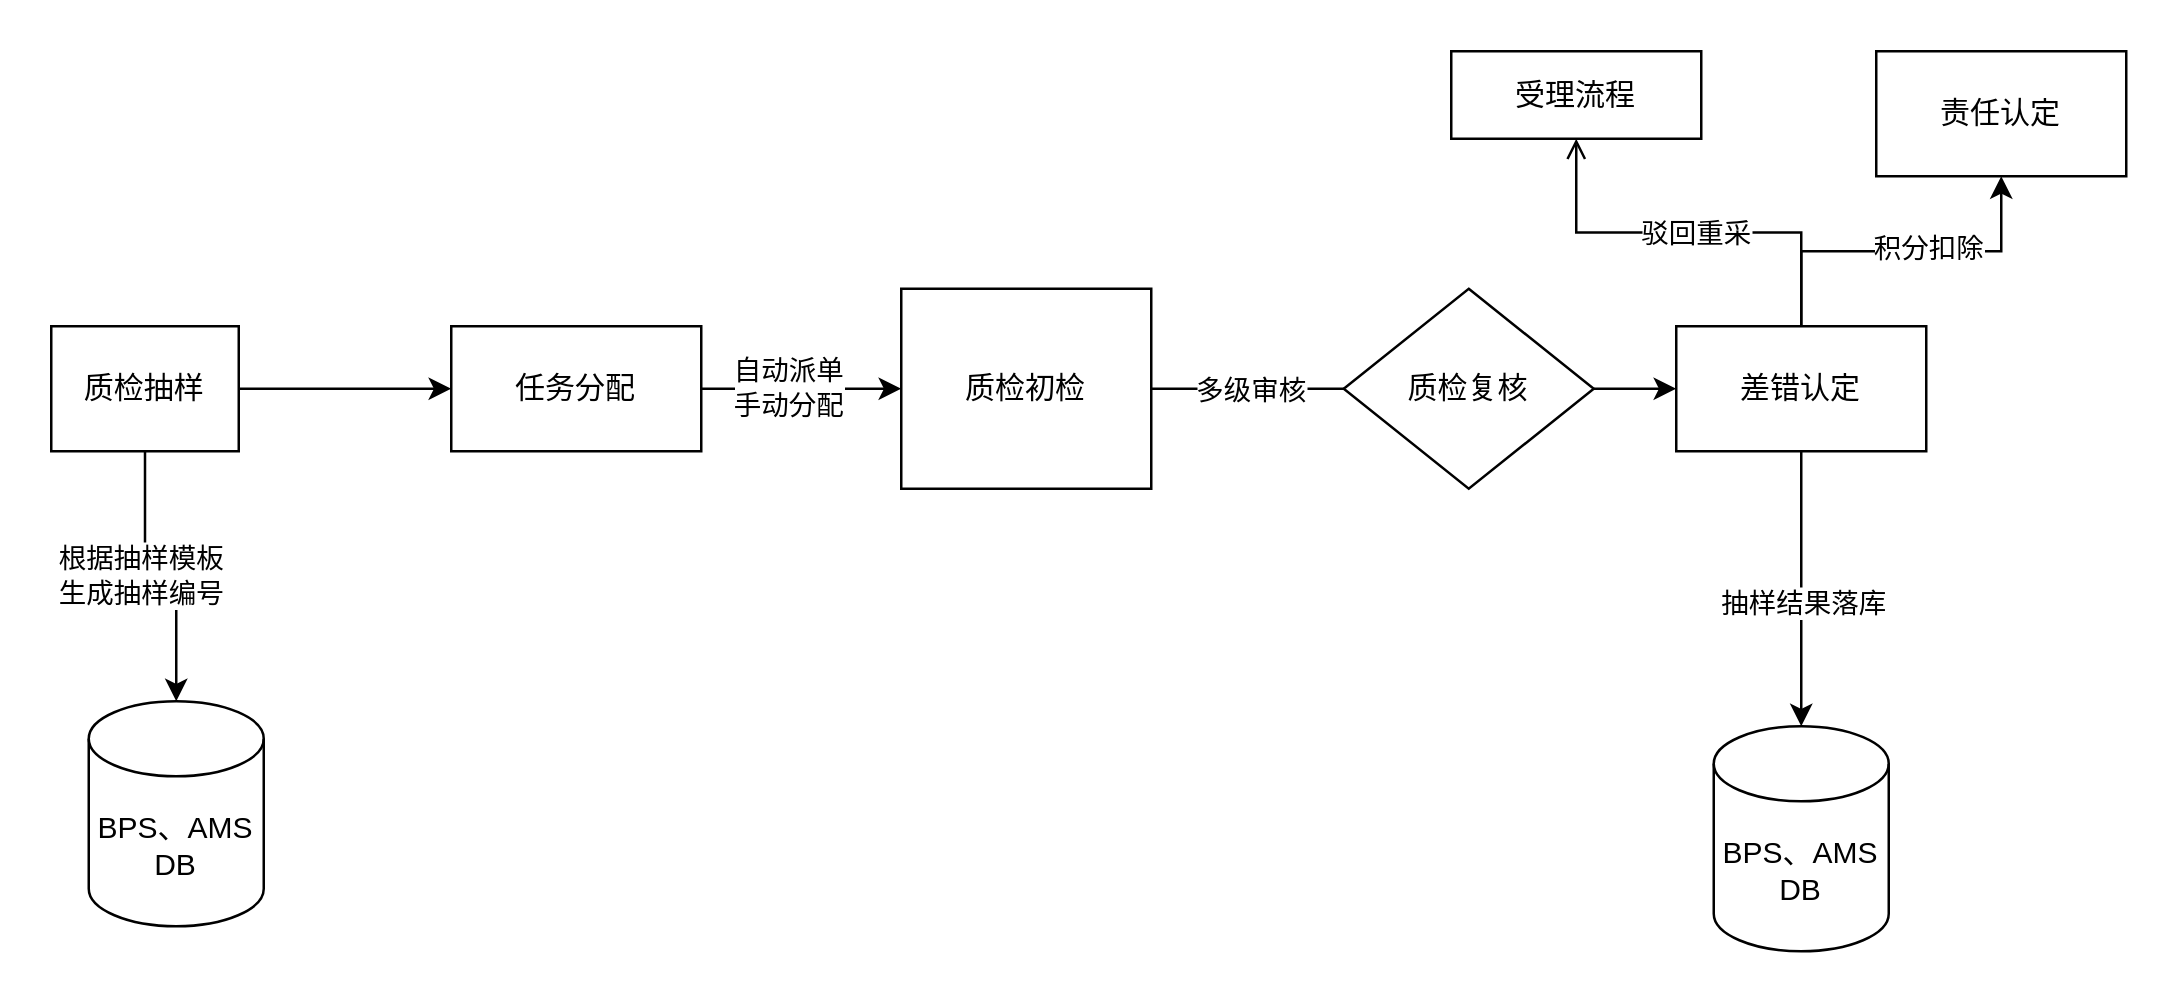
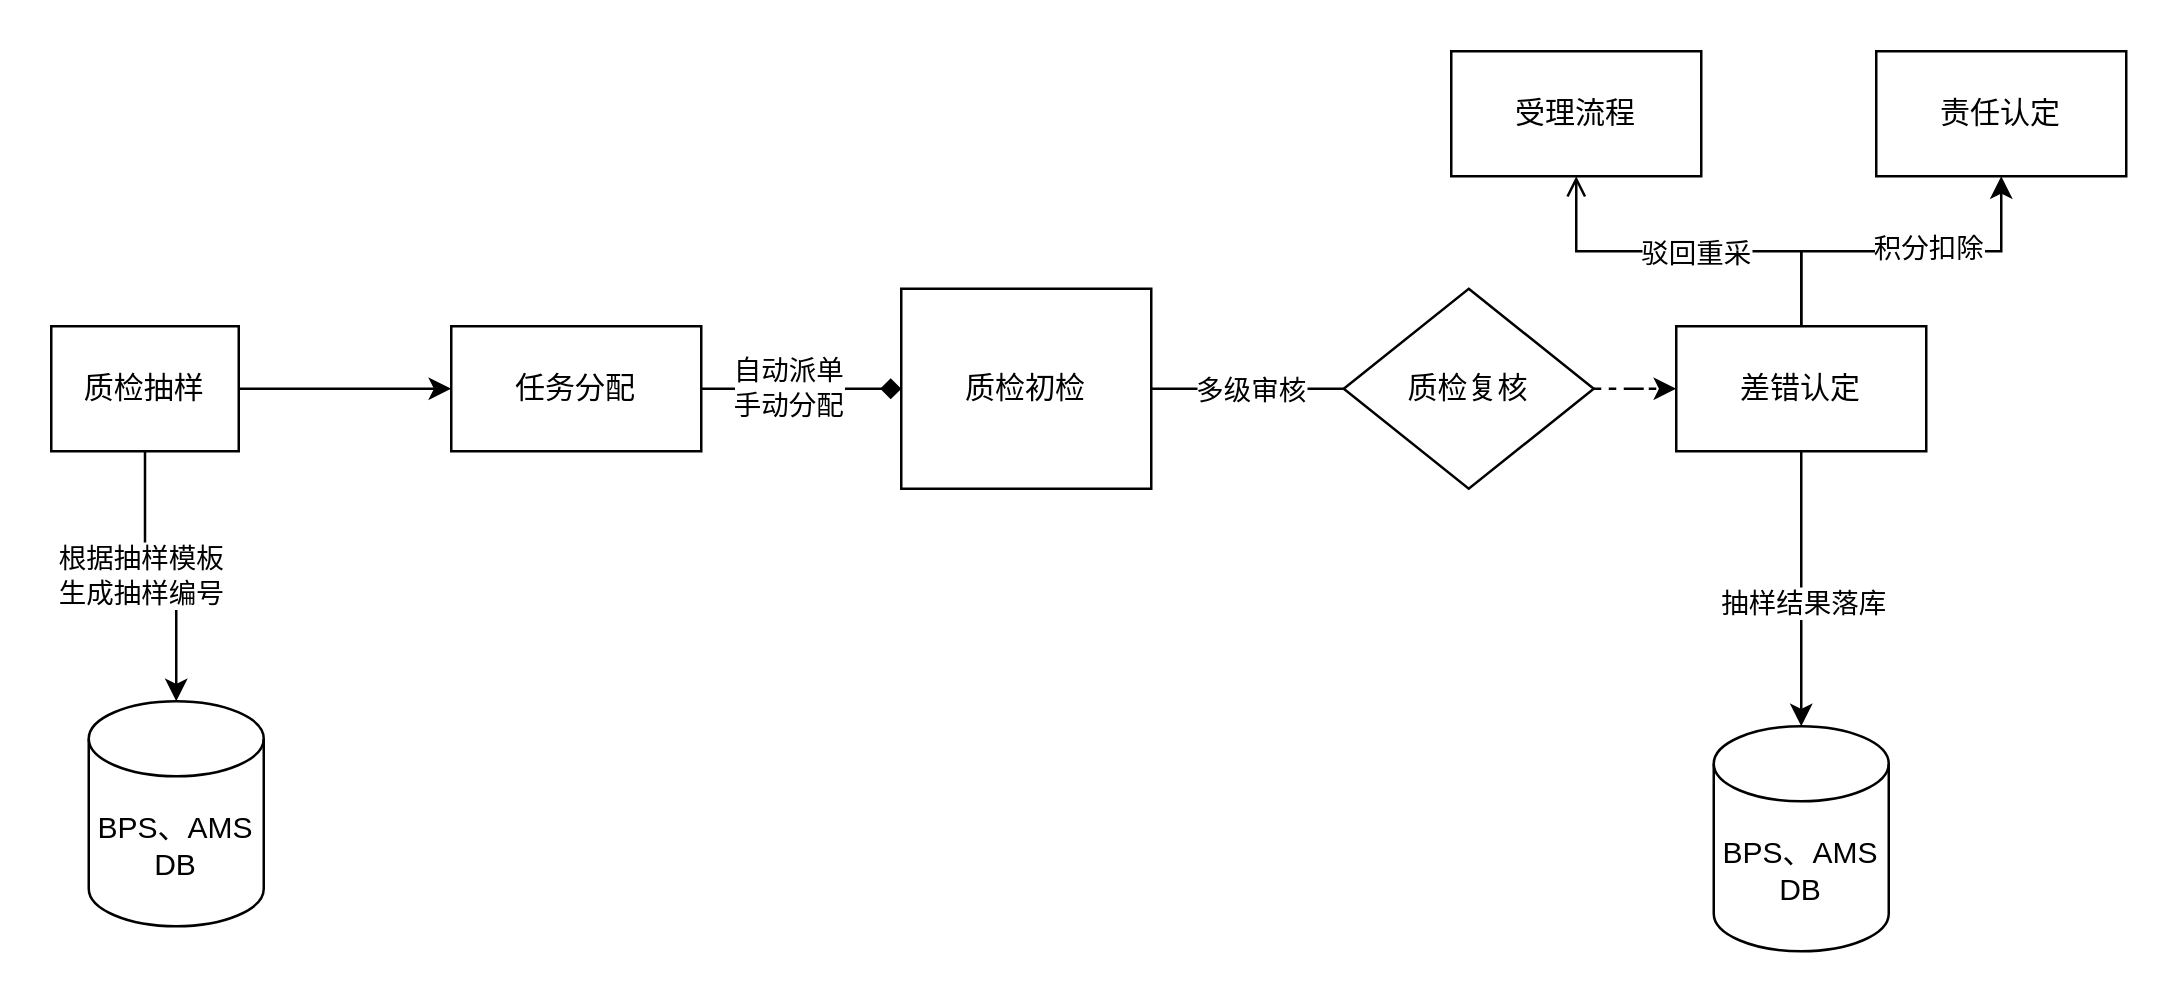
node "受理流程": size 250x88 -> 250x125
edge "任务分配" -> "质检初检": arrowhead classic -> diamond
edge "质检复核" -> "差错认定": style solid -> dashed
